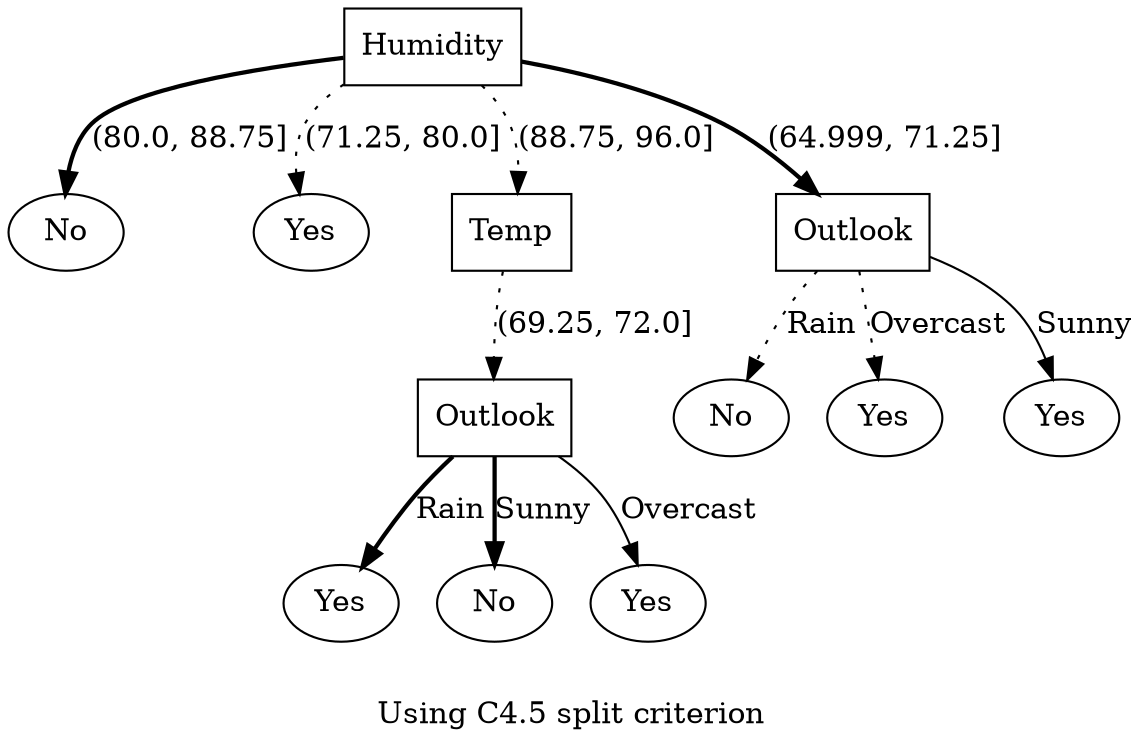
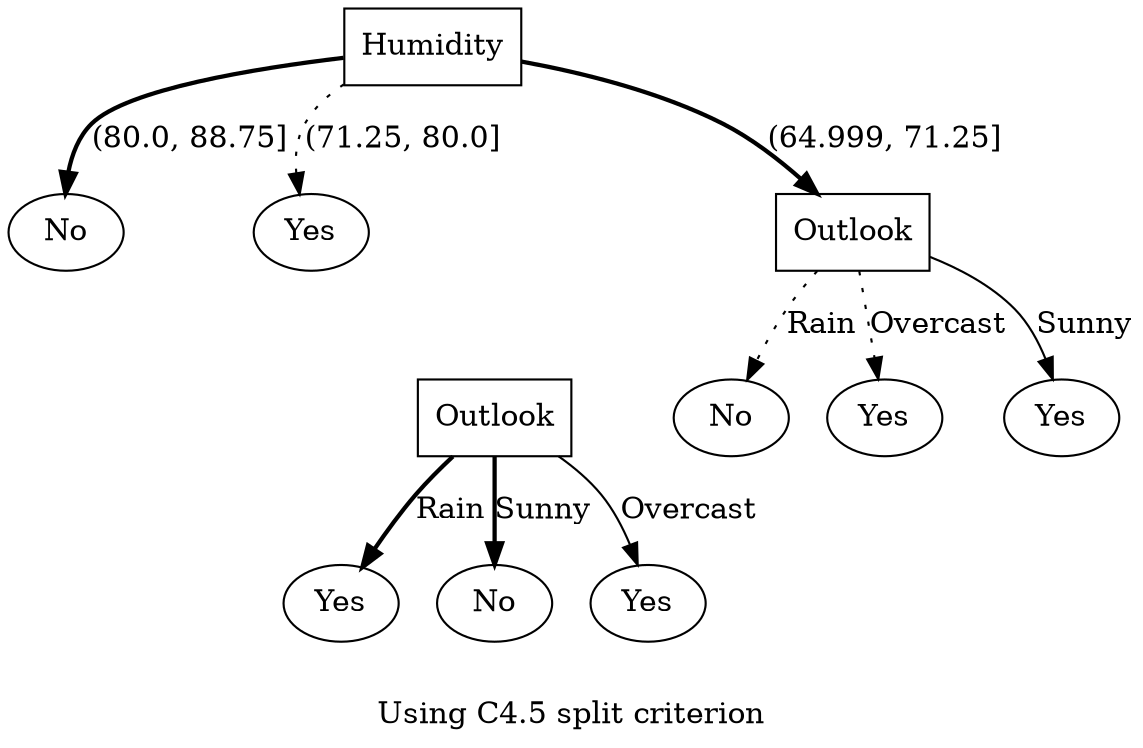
node "Temp": removed
